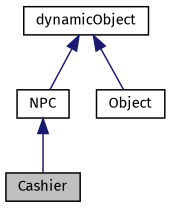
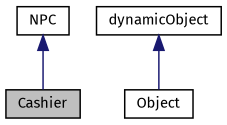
edge "NPC" -> "dynamicObject": removed
